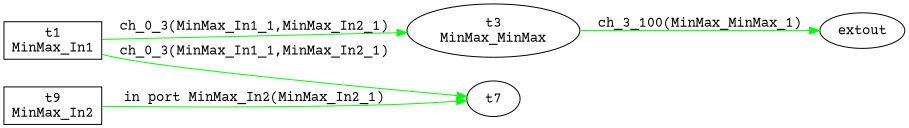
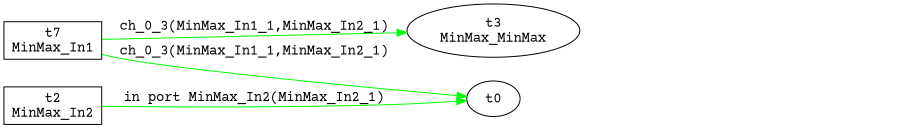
node "extout": removed
node "t1 MinMax_In1": label "t1 MinMax_In1" -> "t7 MinMax_In1"
node "t7": label "t7" -> "t0"
node "t9 MinMax_In2": label "t9 MinMax_In2" -> "t2 MinMax_In2"
